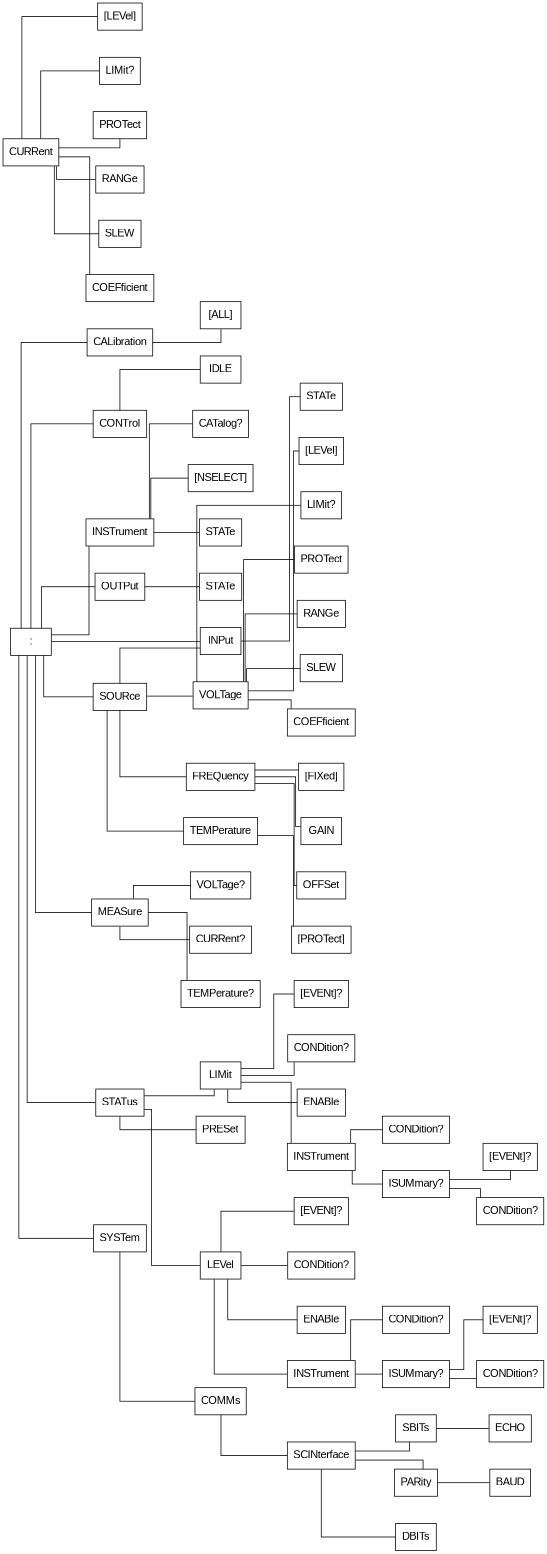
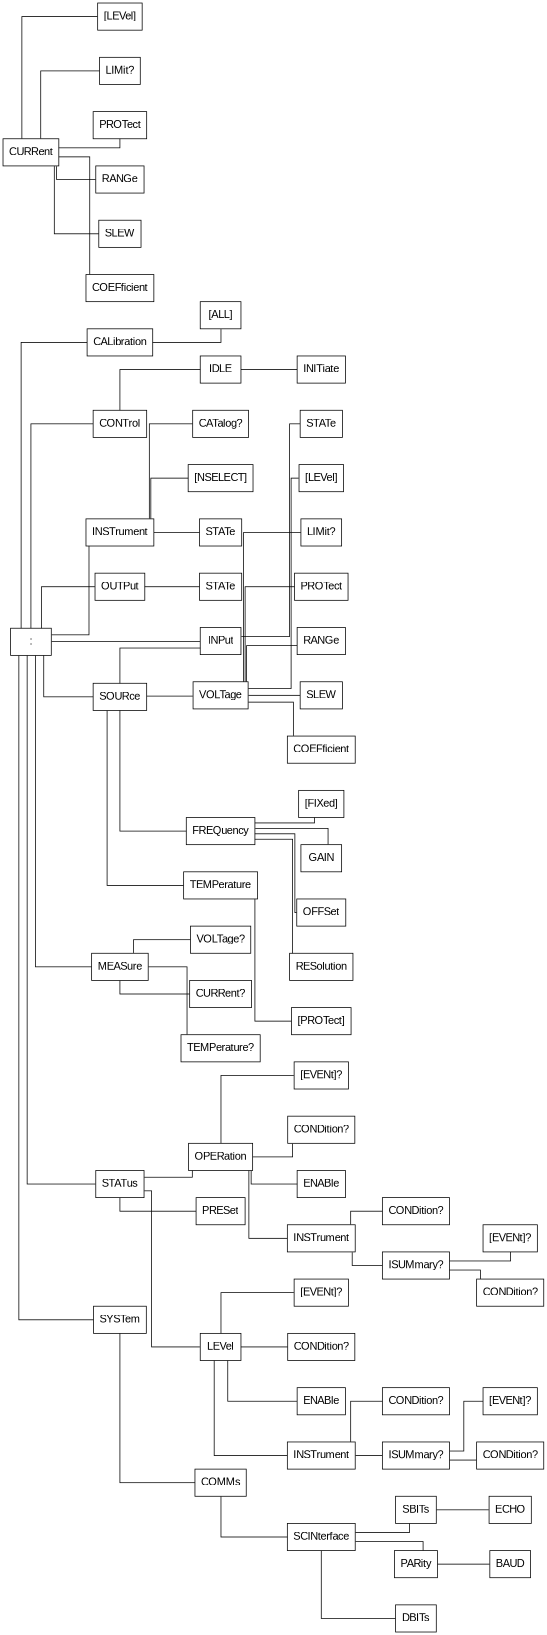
node "INITiate": added
node "RESolution": added
node "LIMit": label "LIMit" -> "OPERation"
